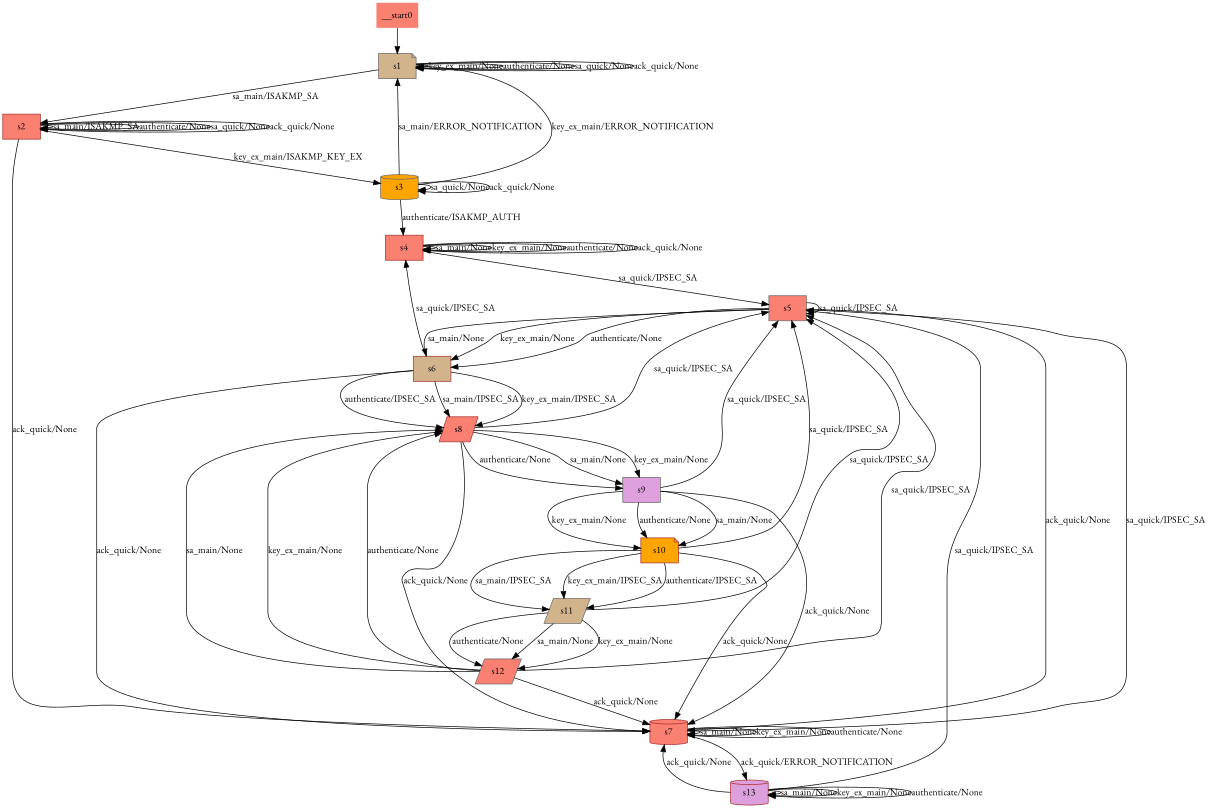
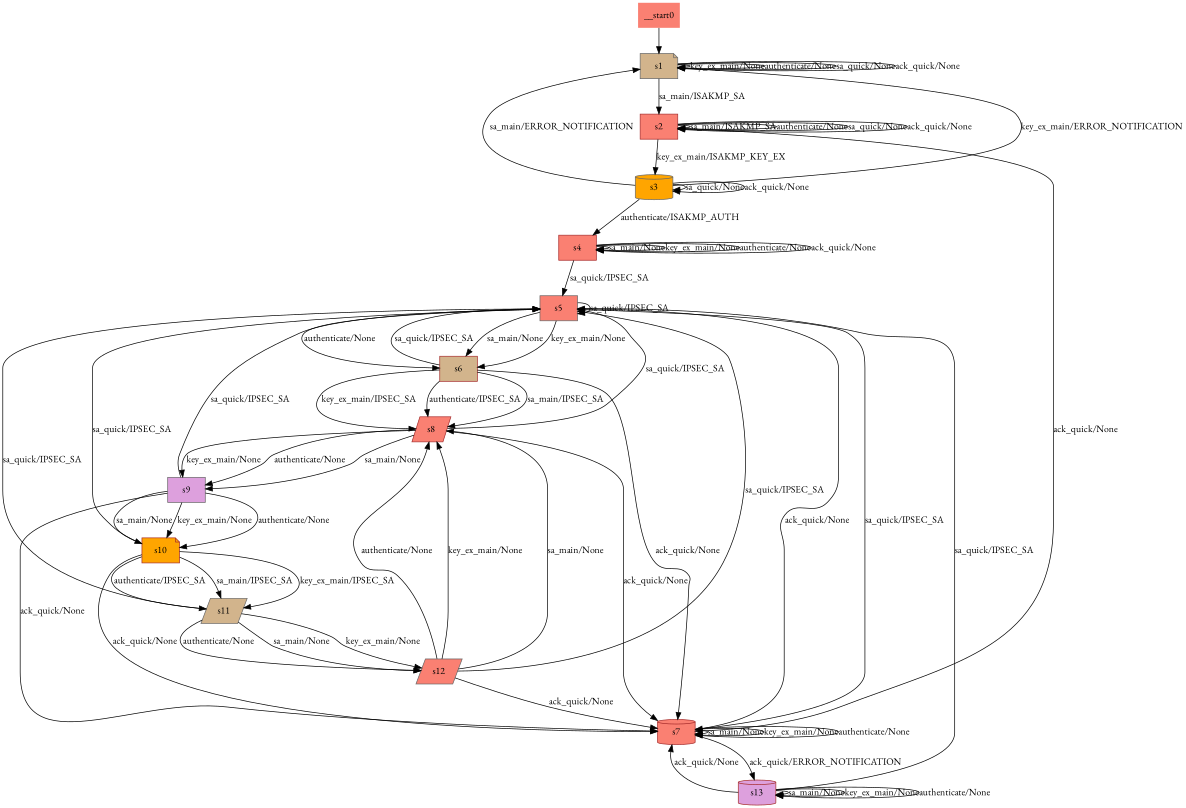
edge "s6" -> "s4": now "s6" -> "s5"
